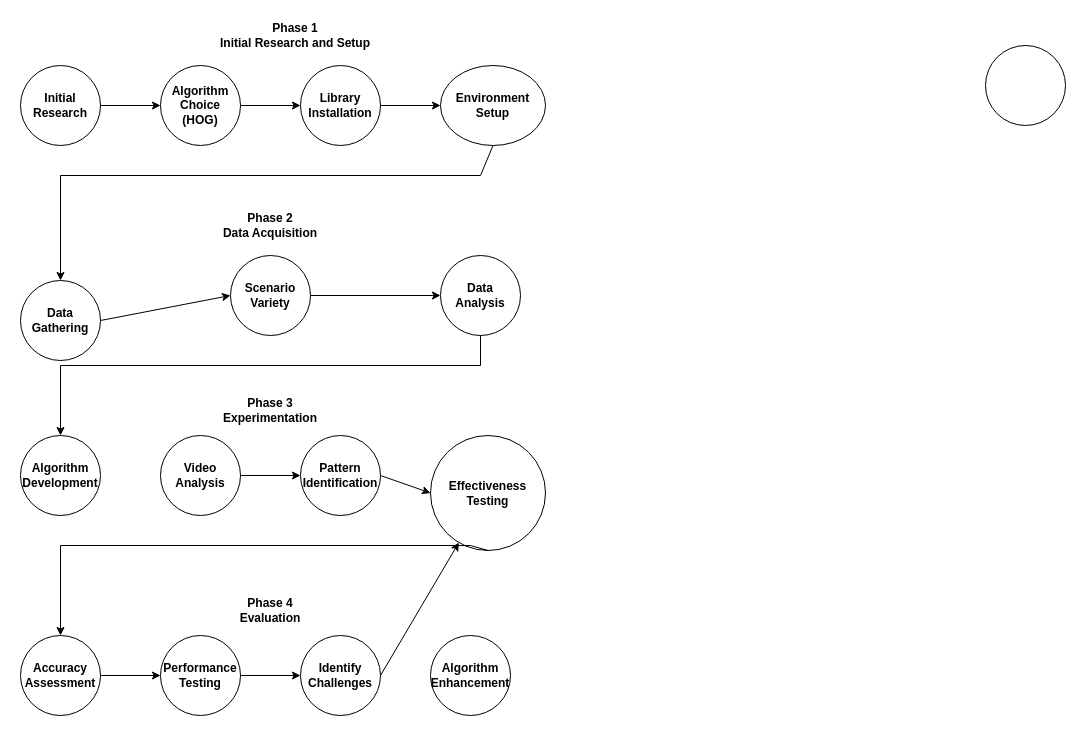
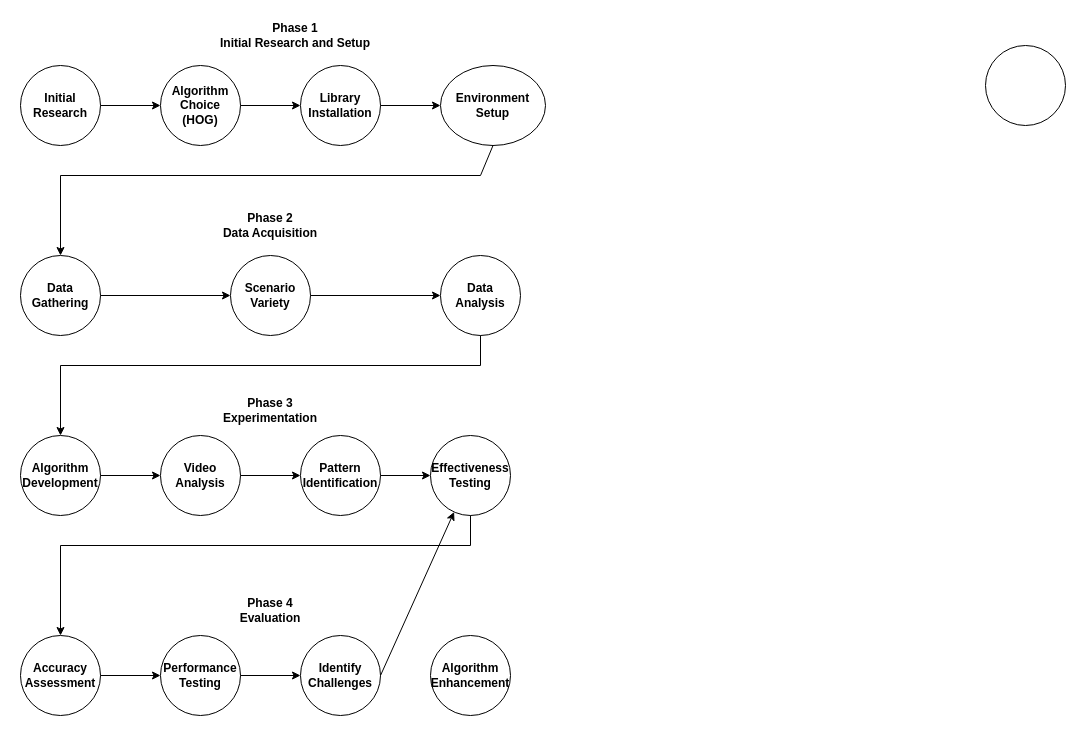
node "Data Gathering": moved (61, 321) -> (61, 296)
edge "Algorithm Development" -> "Video Analysis": added
node "Effectiveness Testing": size 115x115 -> 80x80
